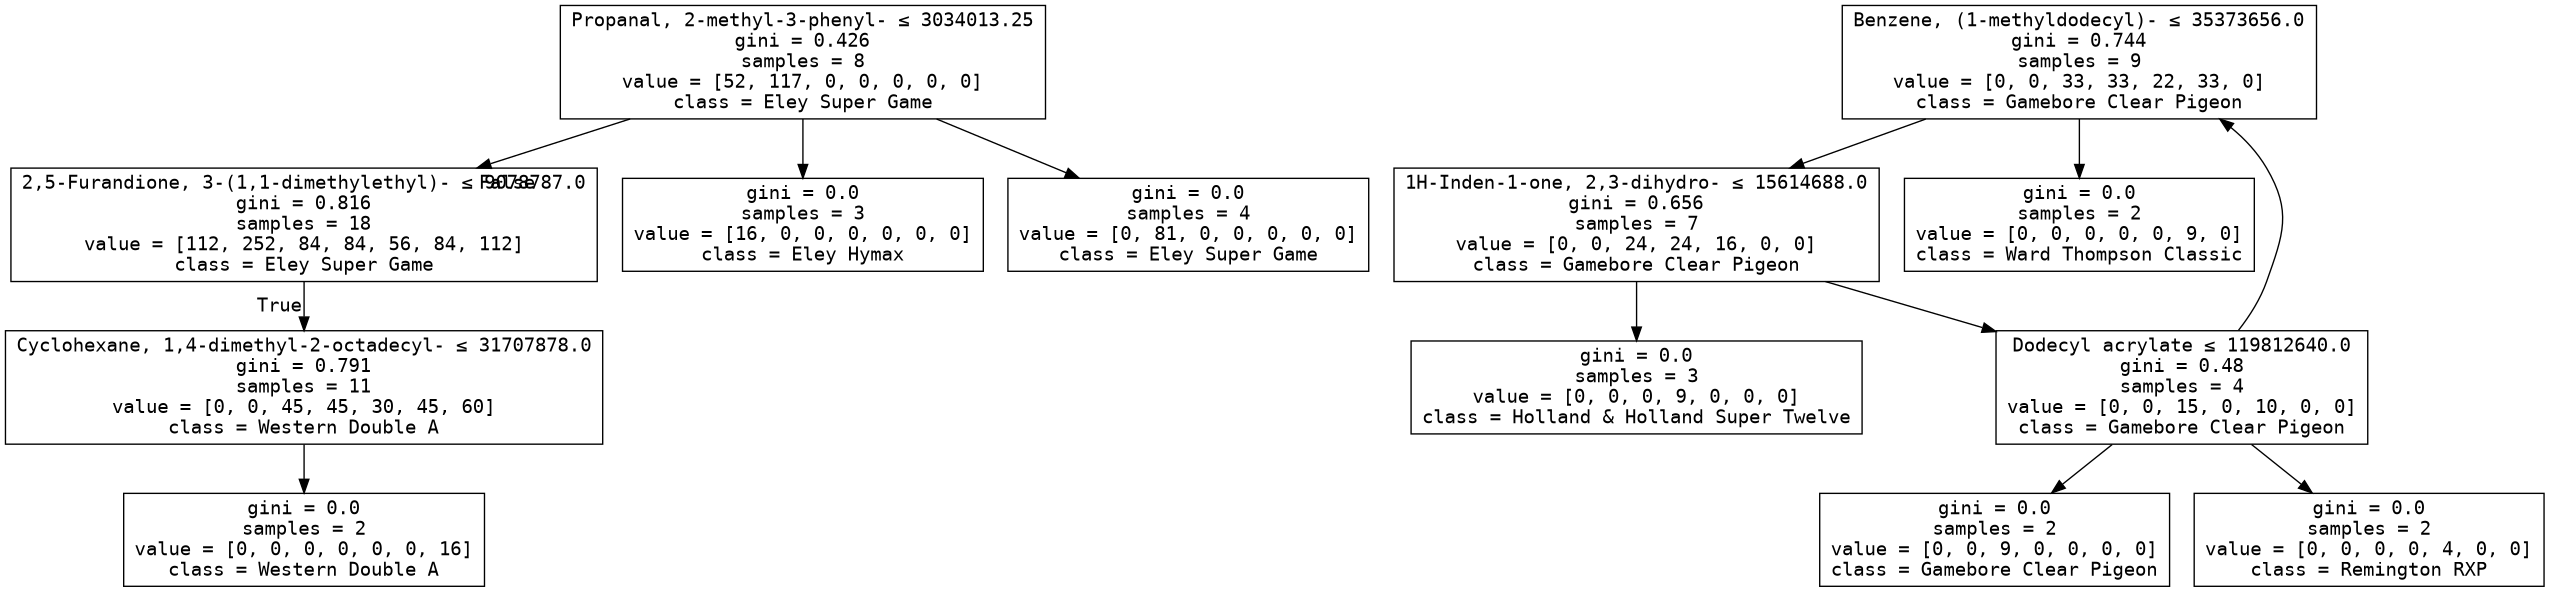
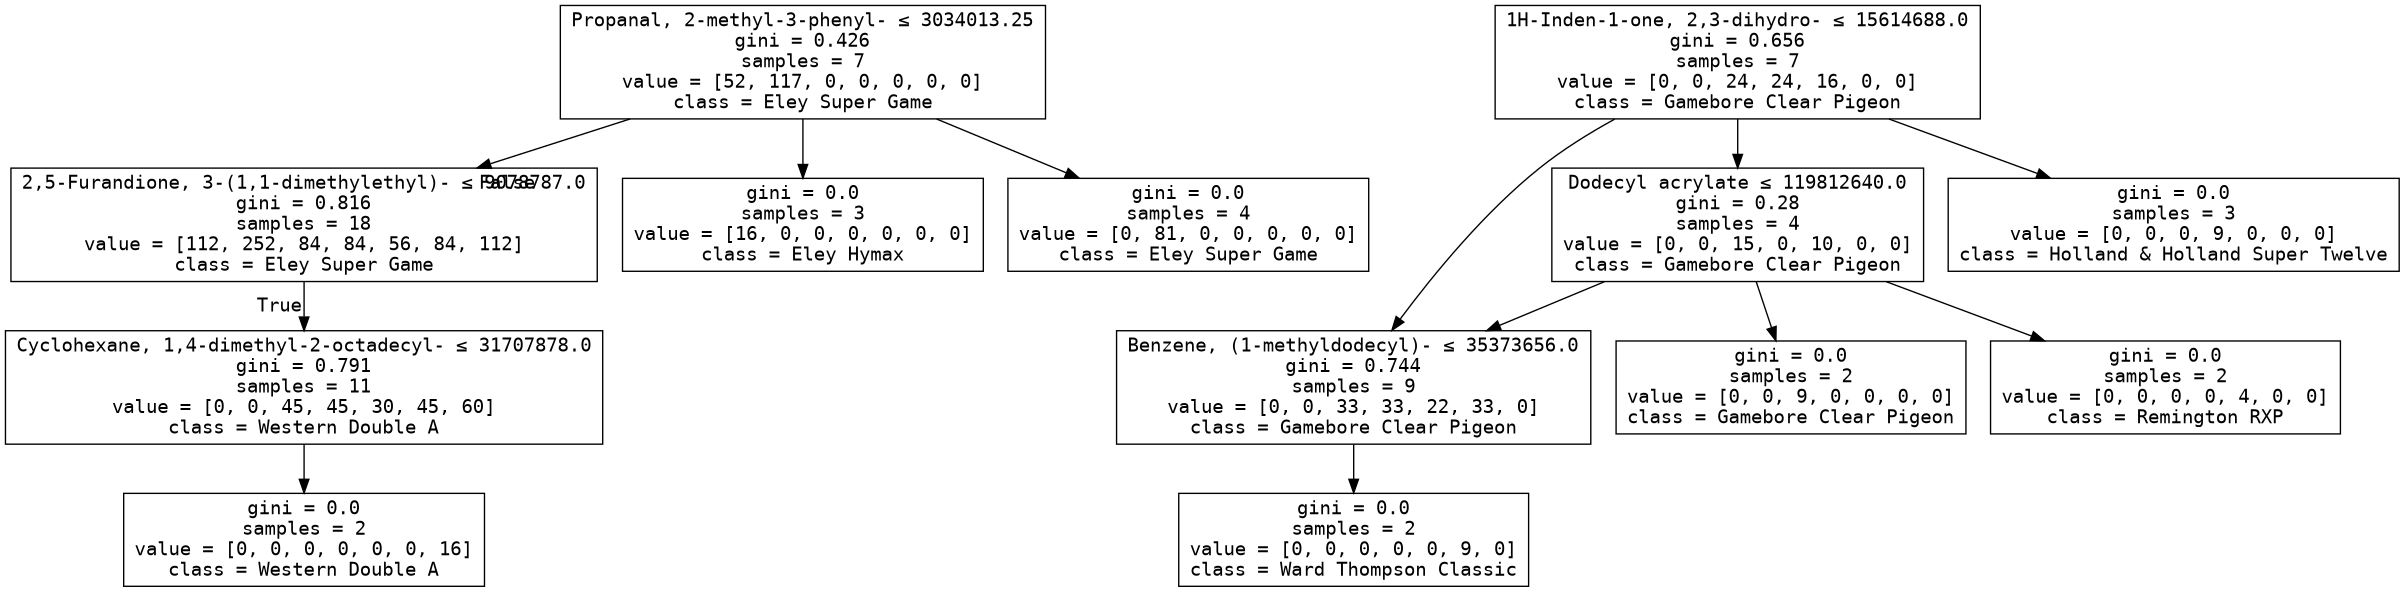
node "Propanal, 2-methyl-3-phenyl- ≤ 3034013.25": text "samples = 8" -> "samples = 7"
edge "Benzene, (1-methyldodecyl)- ≤ 35373656.0" -> "1H-Inden-1-one, 2,3-dihydro- ≤ 15614688.0": reversed
node "Dodecyl acrylate ≤ 119812640.0": text "gini = 0.48" -> "gini = 0.28"
